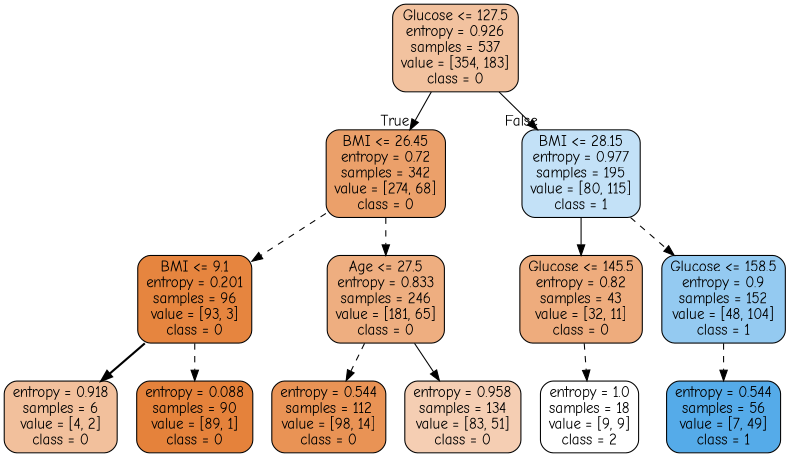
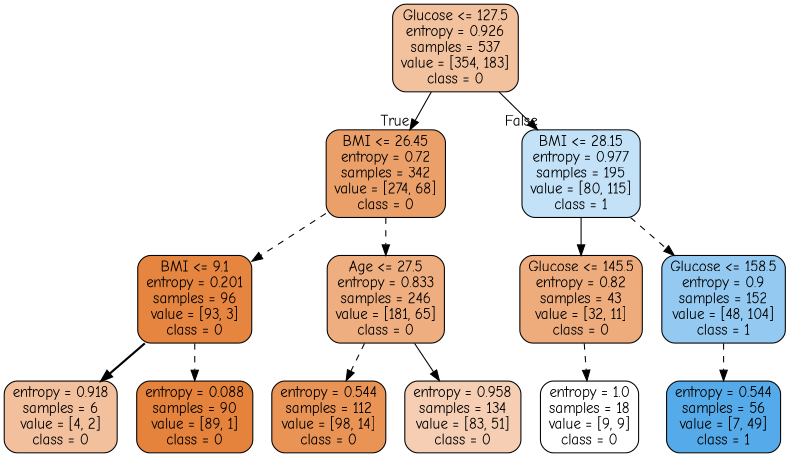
node "entropy = 1.0 samples = 18 value = [9, 9] class = 2": label "entropy = 1.0 samples = 18 value = [9, 9] class = 2" -> "entropy = 1.0 samples = 18 value = [9, 9] class = 0"
